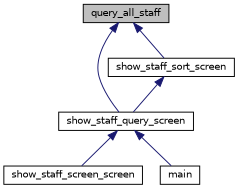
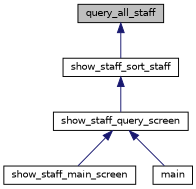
node "show_staff_sort_screen": label "show_staff_sort_screen" -> "show_staff_sort_staff"
edge "show_staff_query_screen" -> "query_all_staff": removed
node "show_staff_screen_screen": label "show_staff_screen_screen" -> "show_staff_main_screen"
